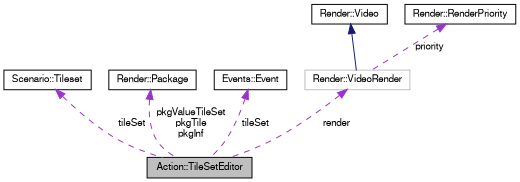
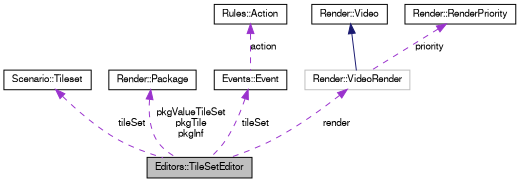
node "Rules::Action": added
node "Action::TileSetEditor": label "Action::TileSetEditor" -> "Editors::TileSetEditor"
